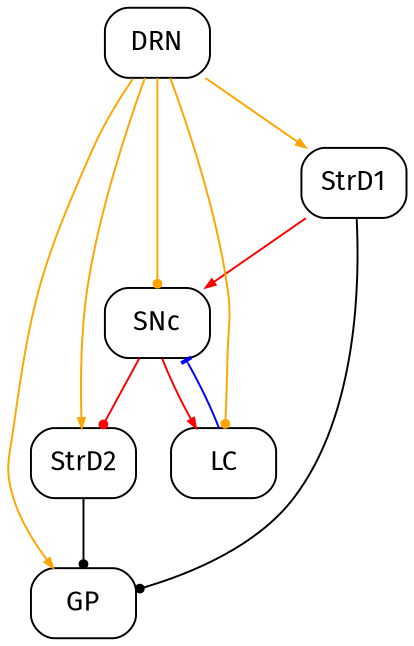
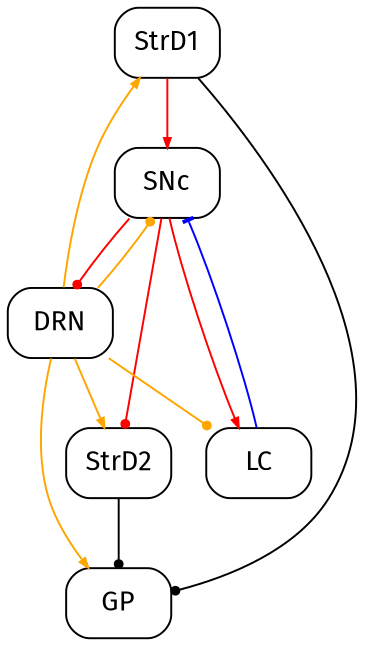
edge "SNc" -> "DRN": added
